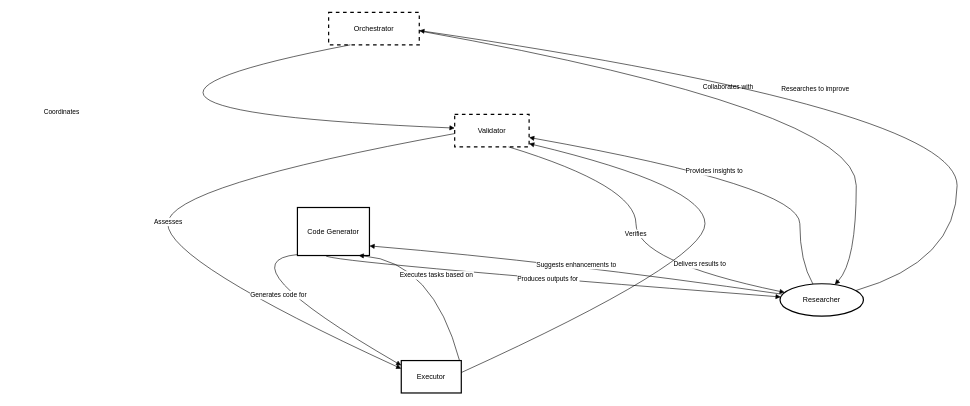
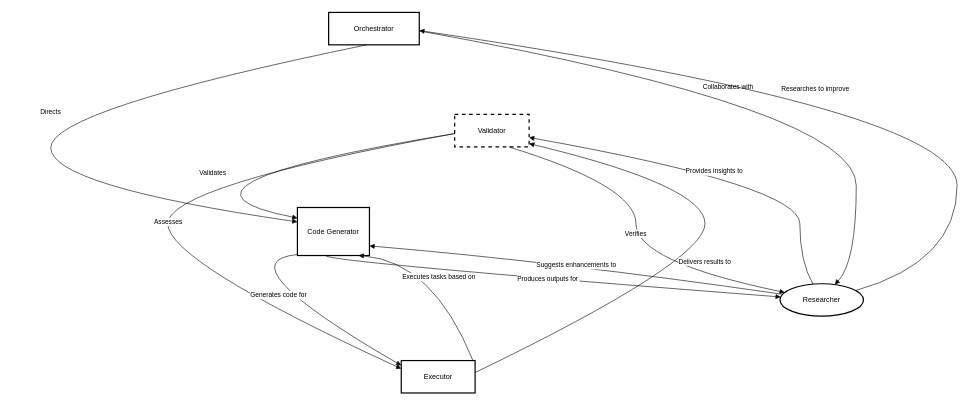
node "Orchestrator": style dashed -> solid
edge "Orchestrator" -> "Validator": removed, label "Coordinates"
edge "Orchestrator" -> "Code Generator": added, label "Directs"
edge "Validator" -> "Code Generator": added, label "Validates"
node "Executor": size 60x32 -> 74x32
